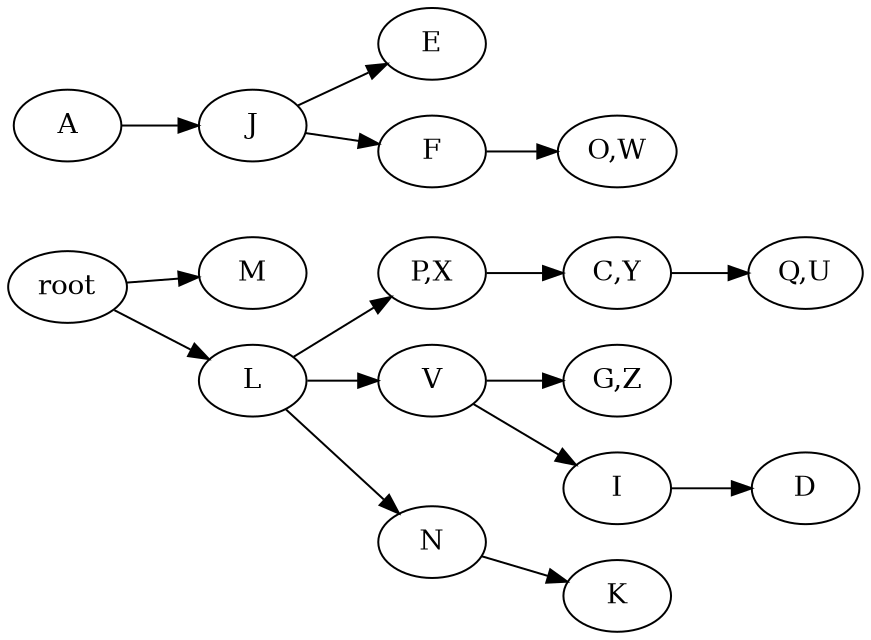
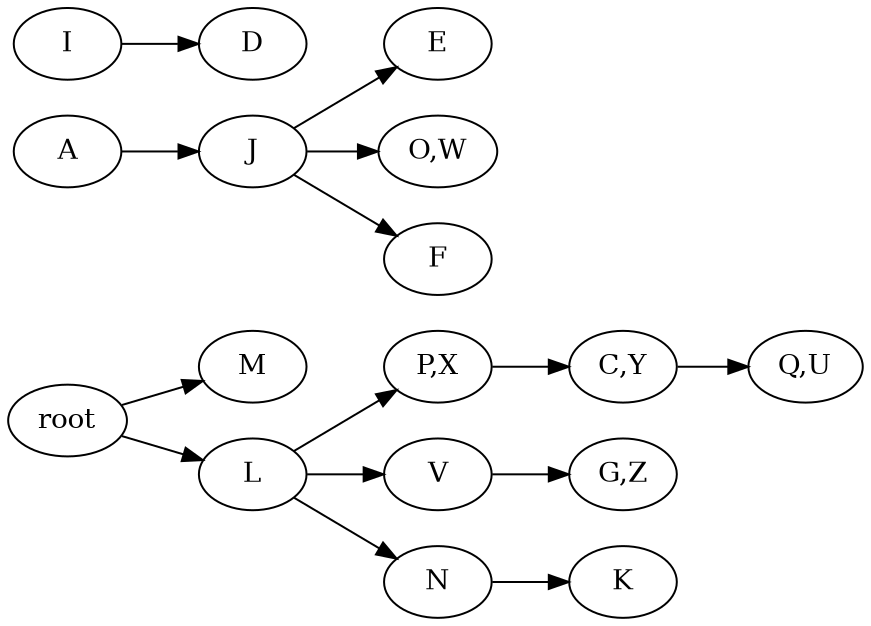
edge "F" -> "O,W": now "J" -> "O,W"
edge "V" -> "I": removed
